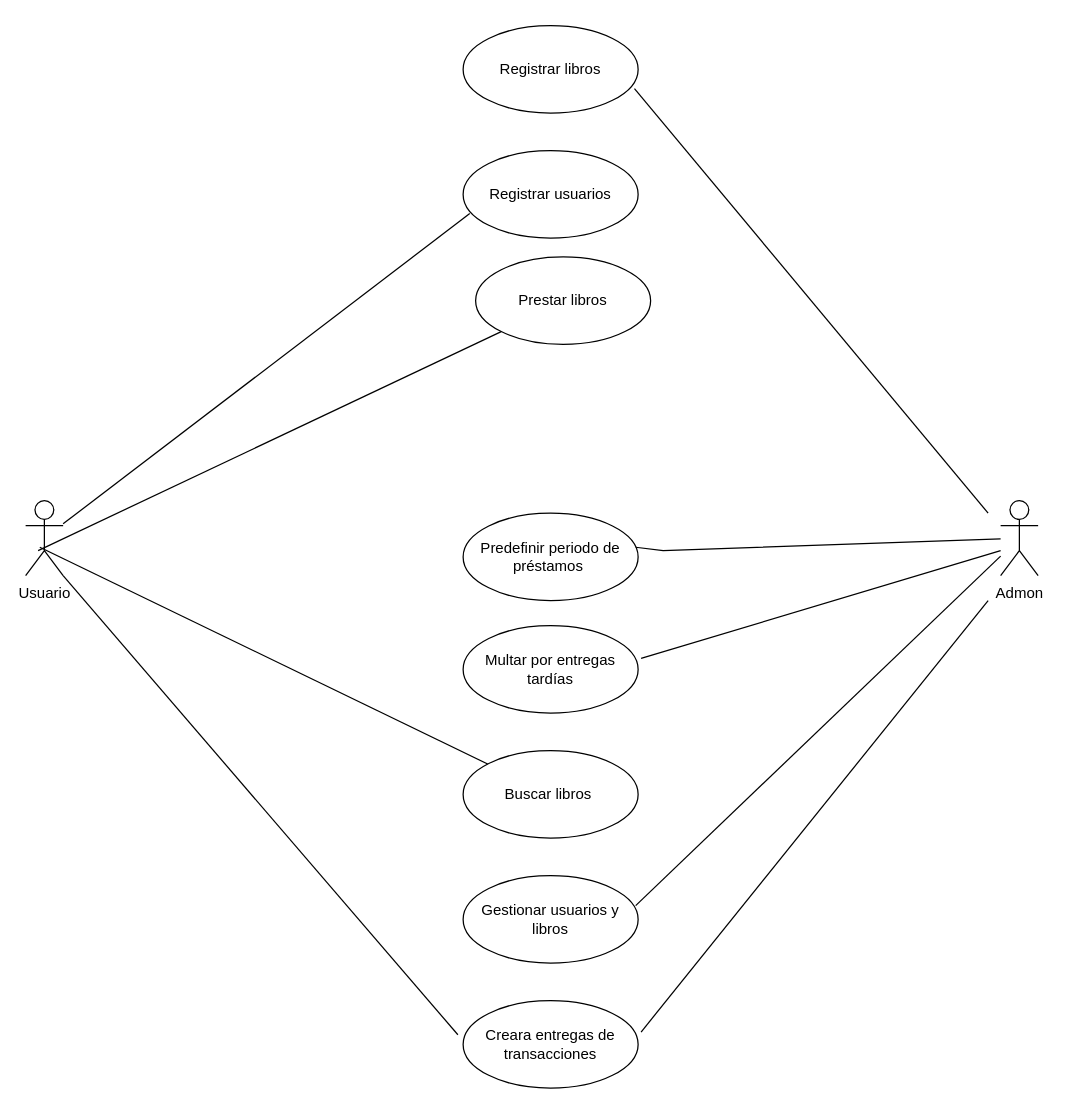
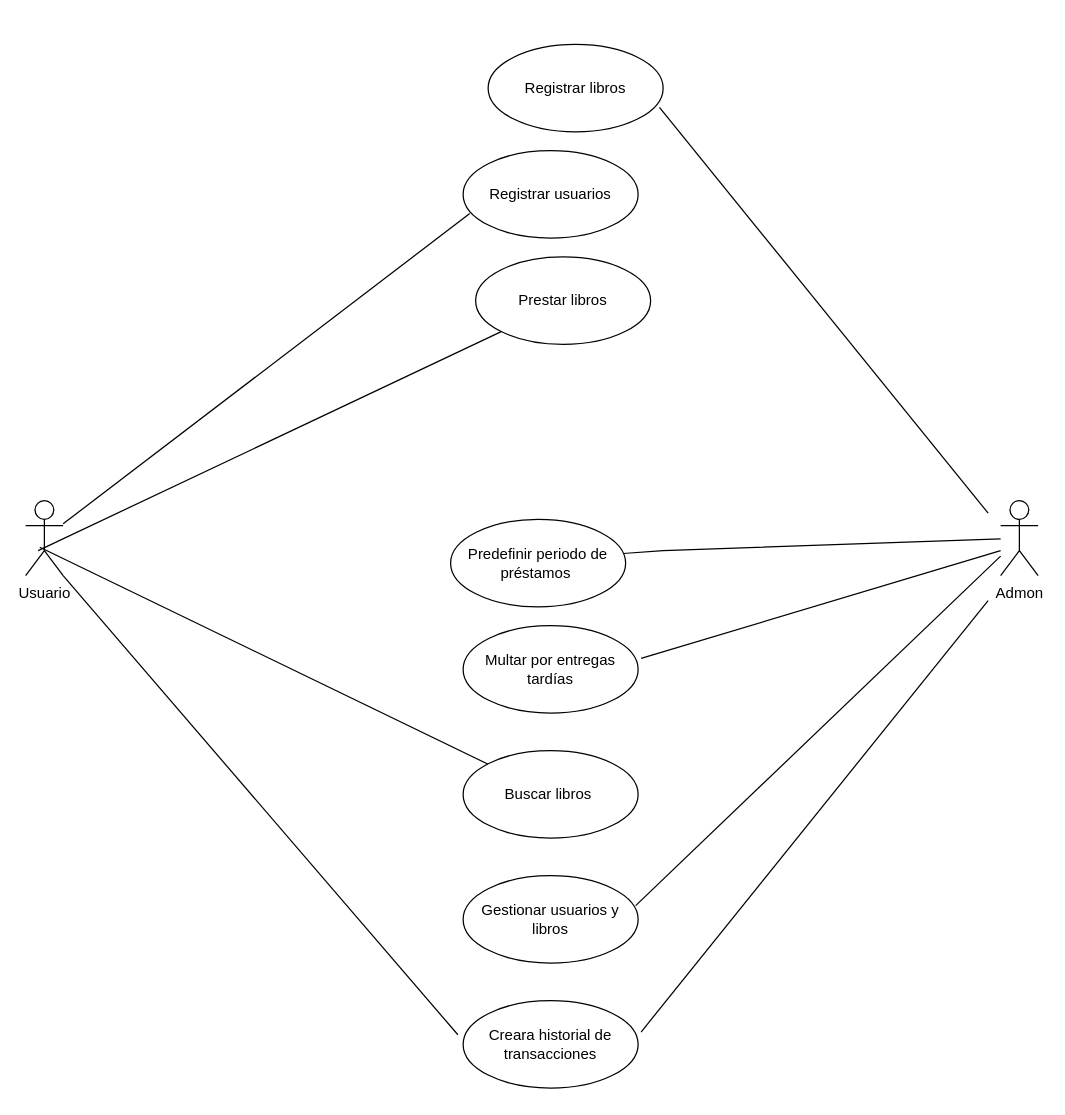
node "Registrar libros": moved (551, 69) -> (576, 88)
node "Predefinir periodo de préstamos": moved (551, 557) -> (538, 563)
node "Creara entregas de transacciones": label "Creara entregas de transacciones" -> "Creara historial de transacciones"
